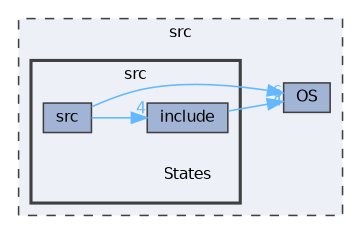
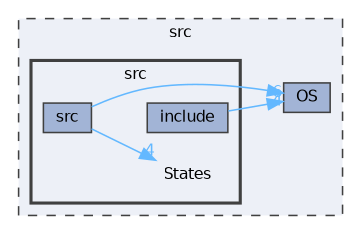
edge "src" -> "include": now "src" -> "States"
